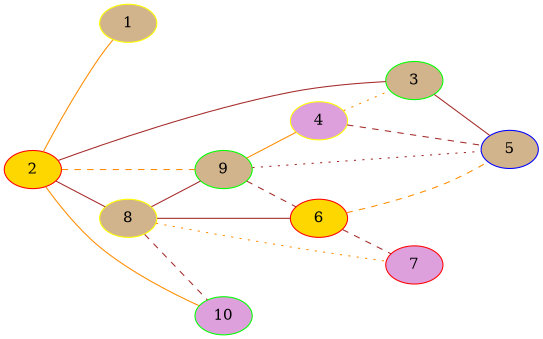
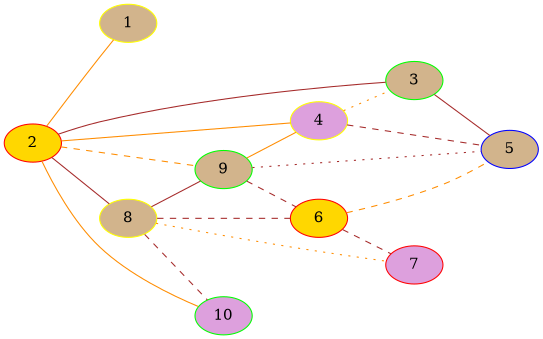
edge "4" -- "2": added
edge "8" -- "6": style solid -> dashed
